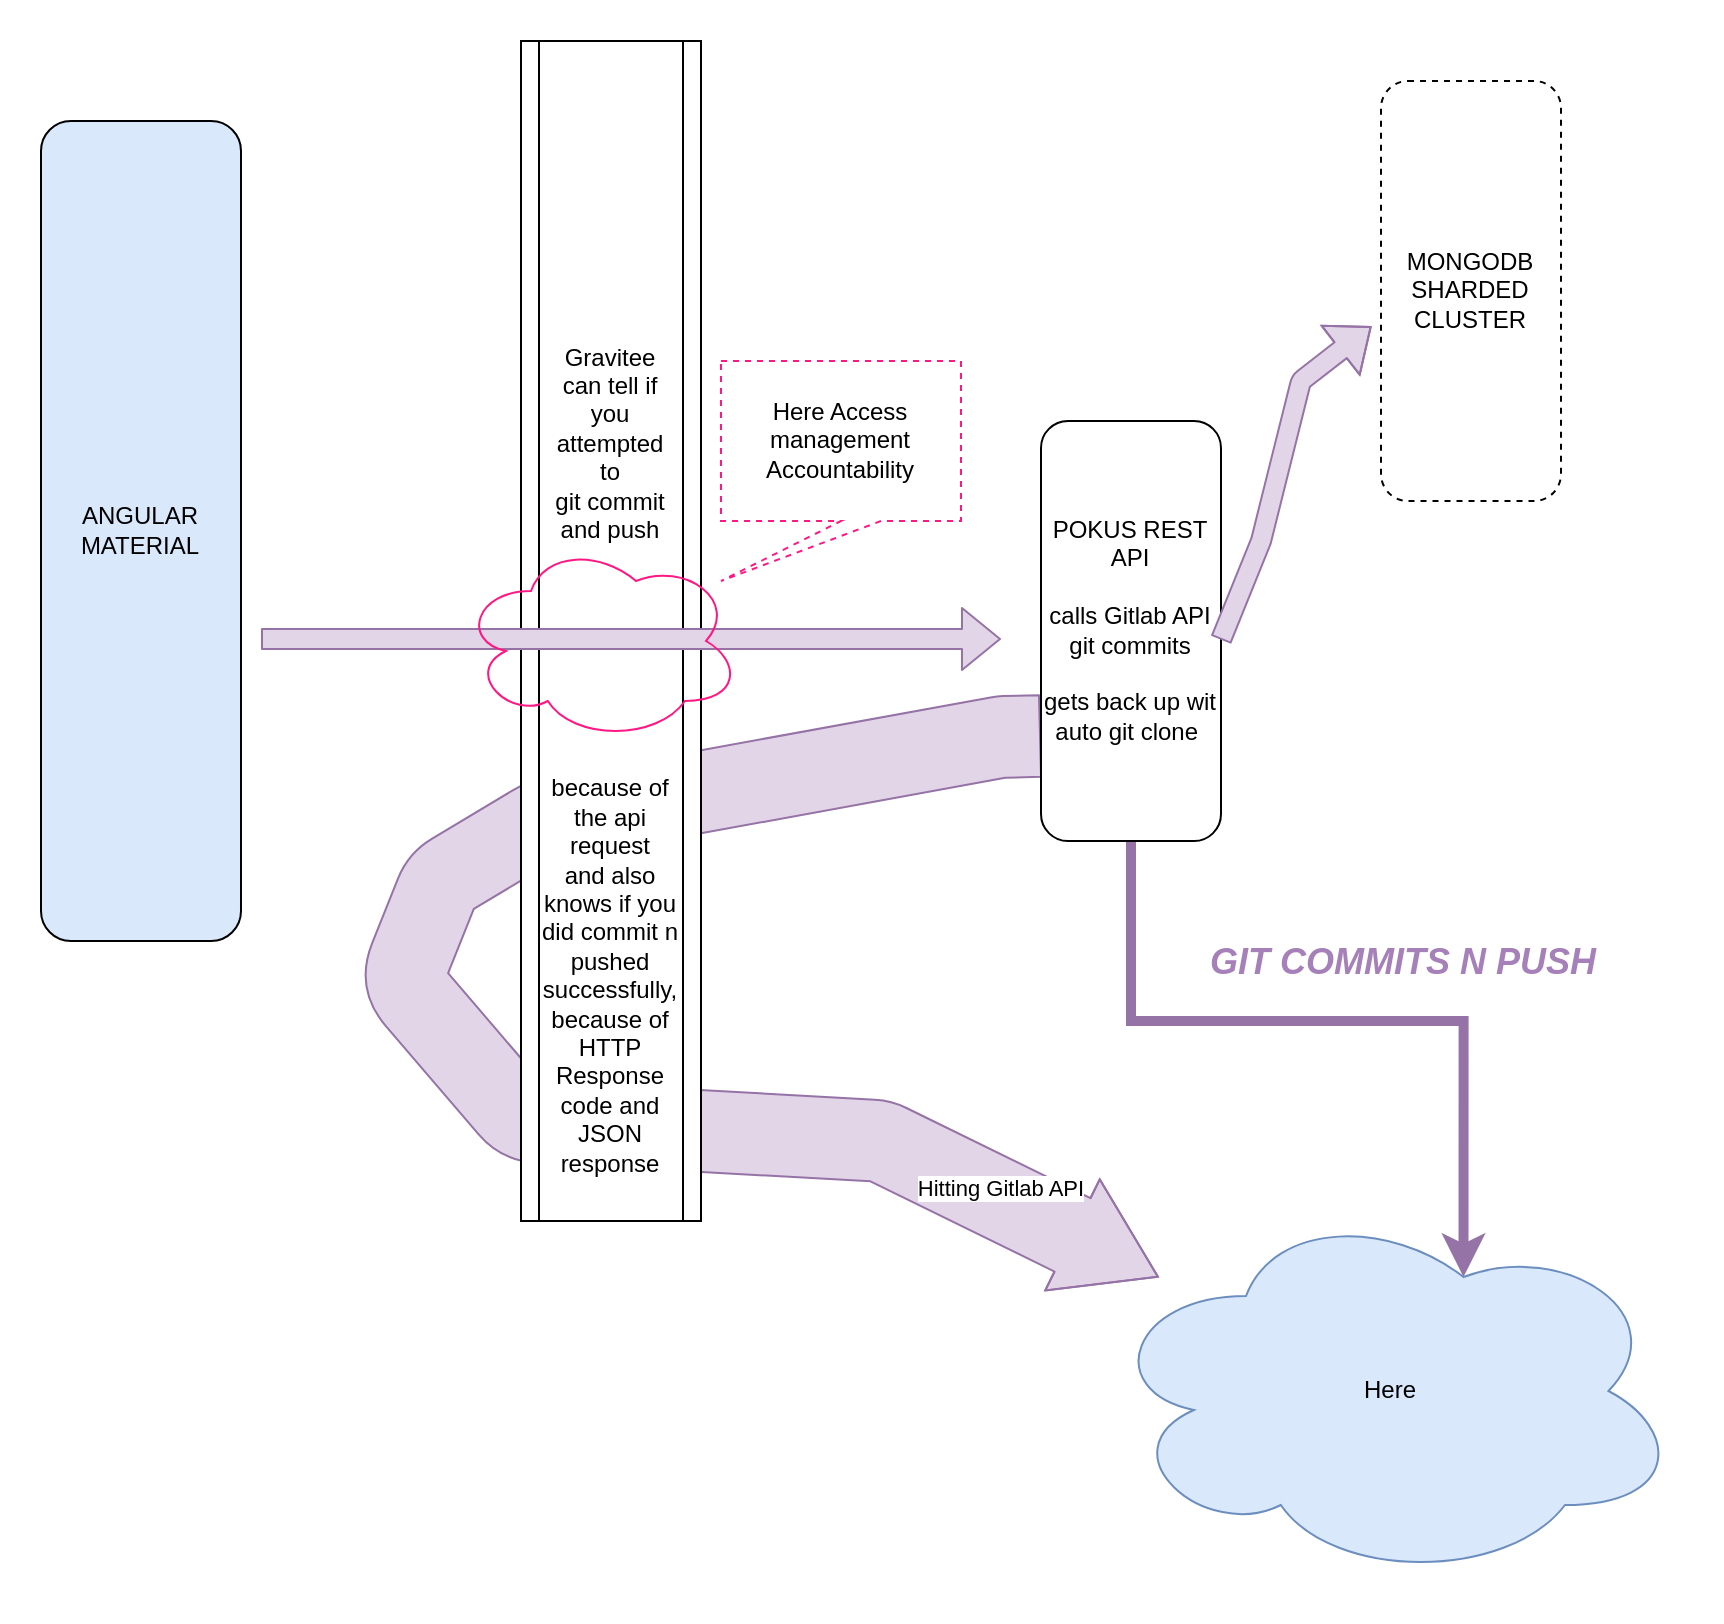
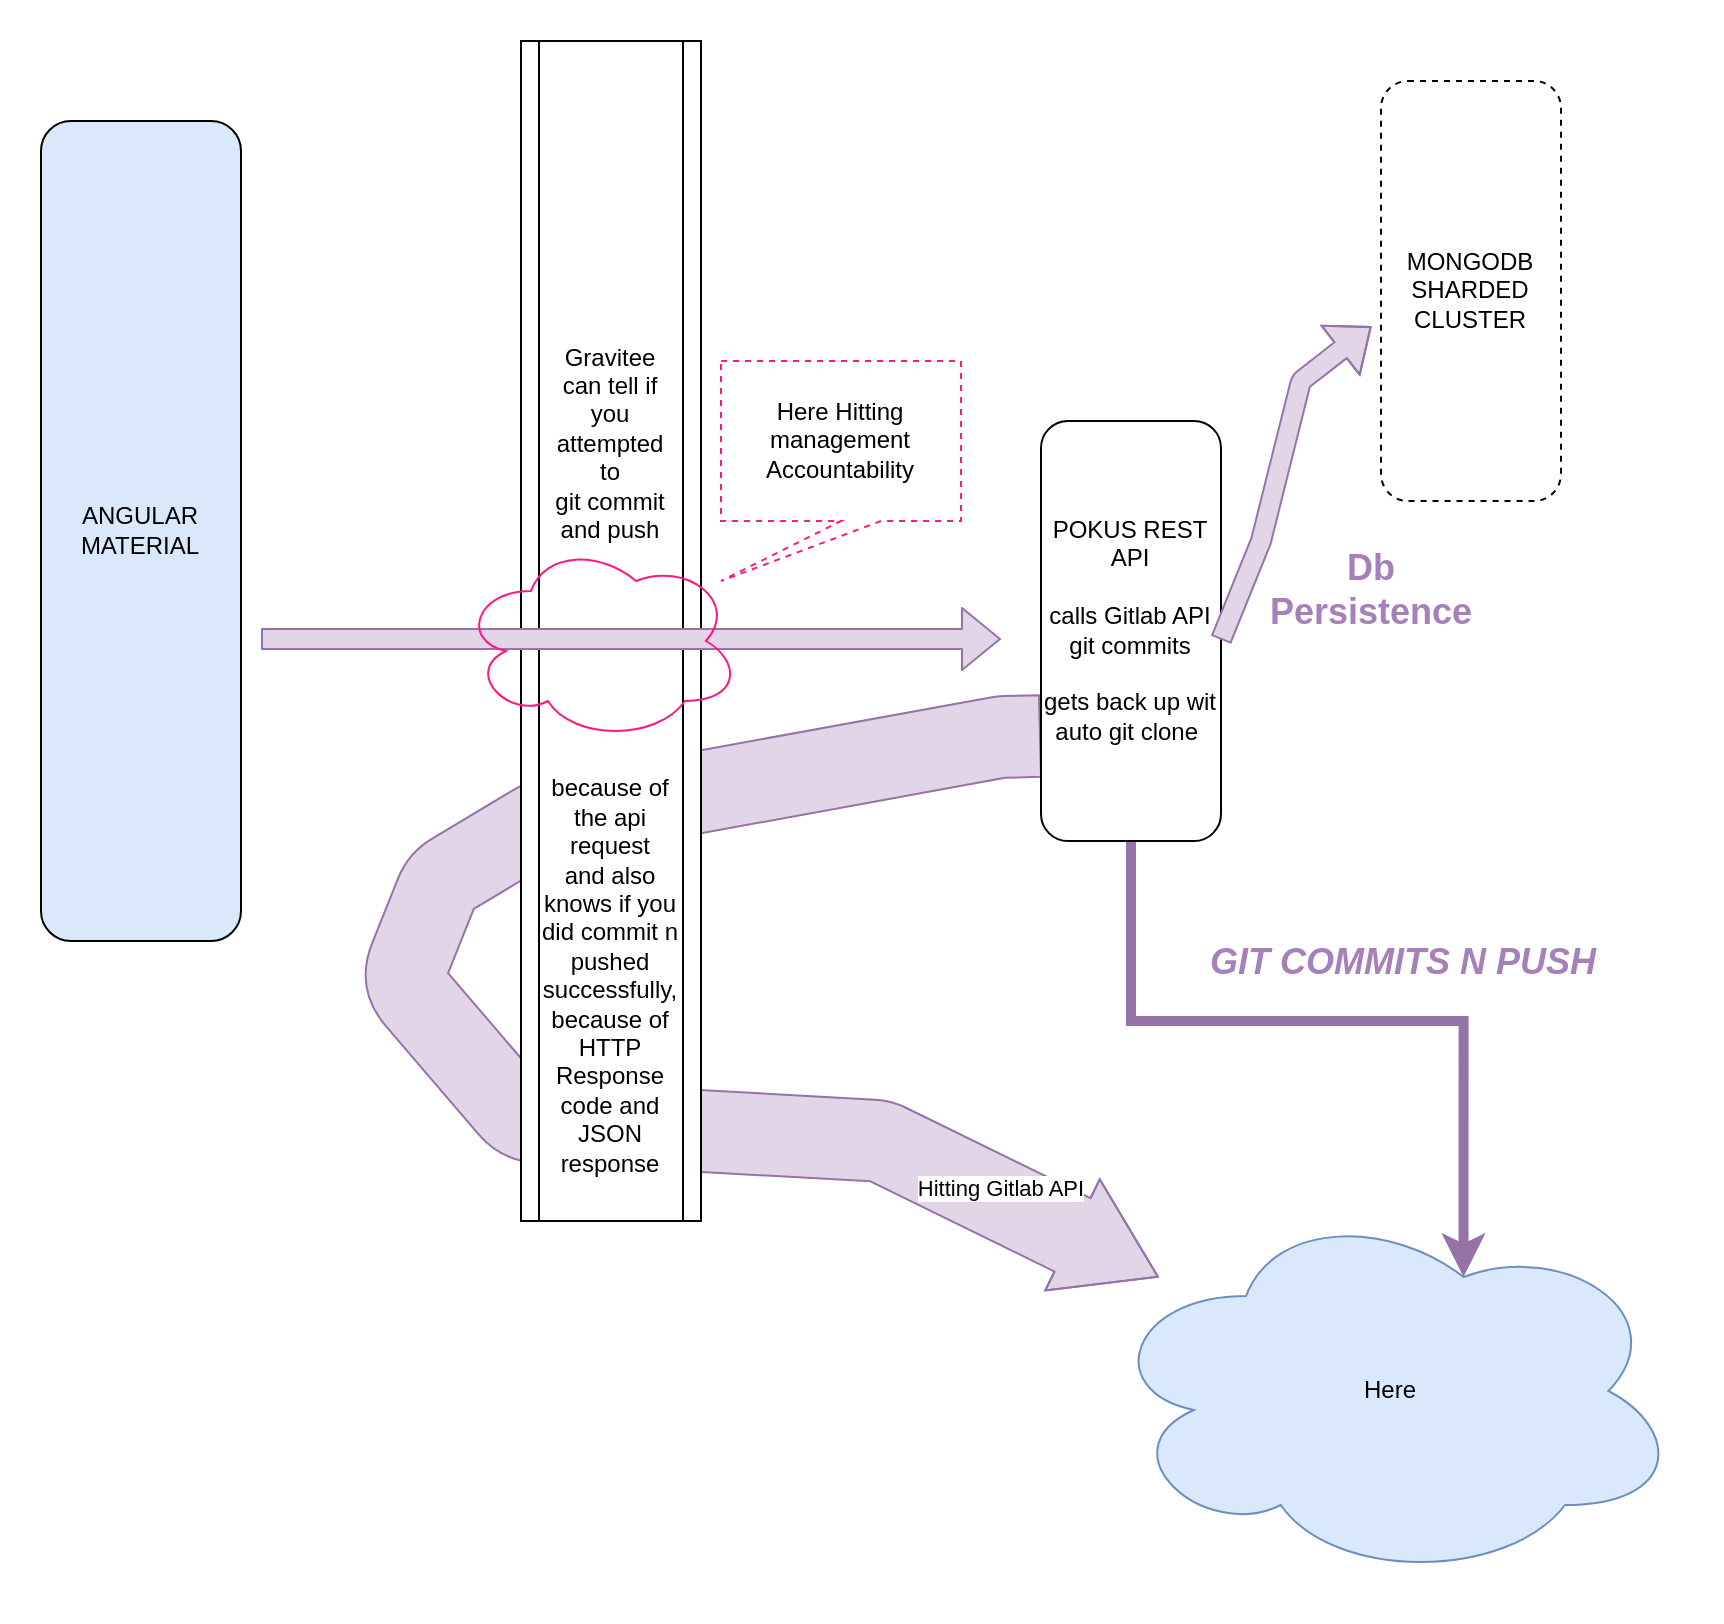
node "Here Access management Accountability": label "Here Access management Accountability" -> "Here Hitting management Accountability"
node "Db Persistence": added
